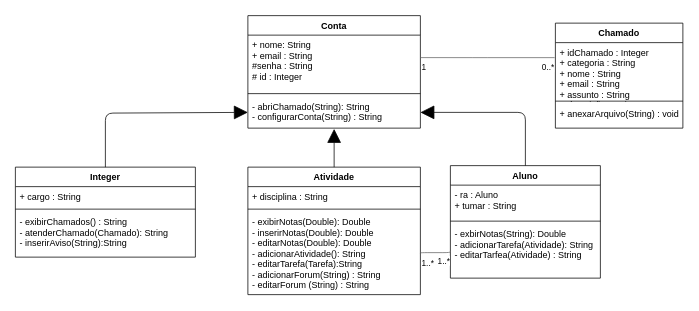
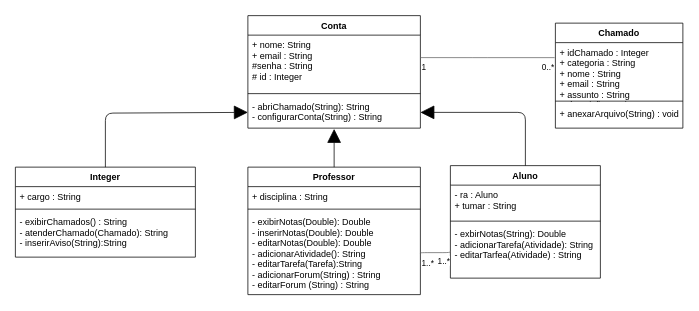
node "Atividade": label "Atividade" -> "Professor"
